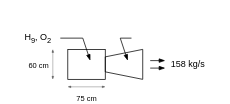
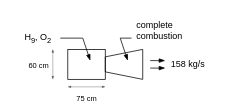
node "complete combustion": added
